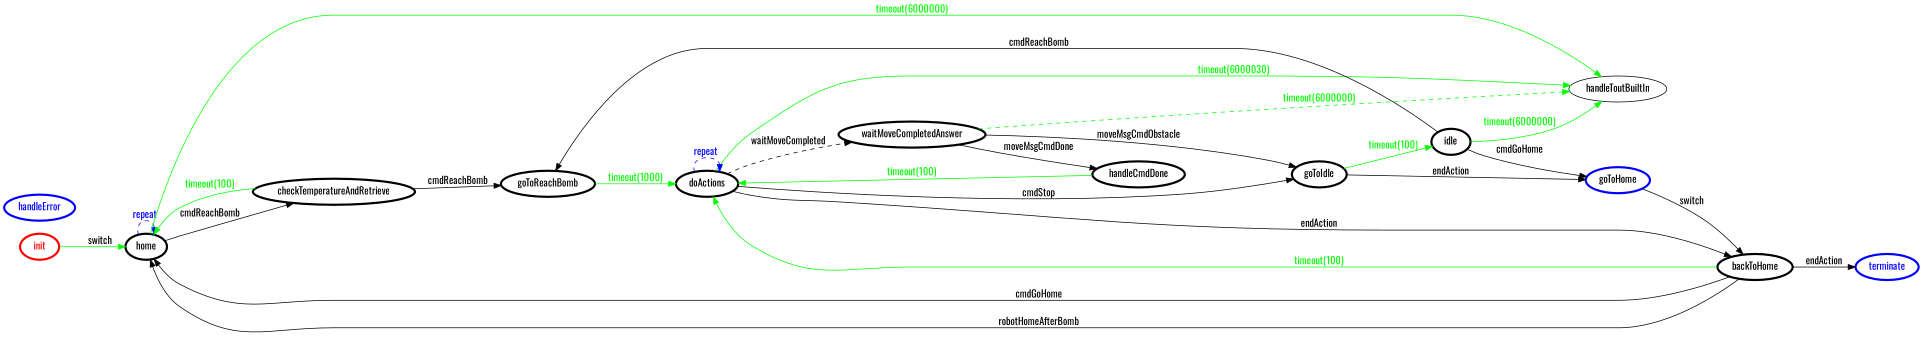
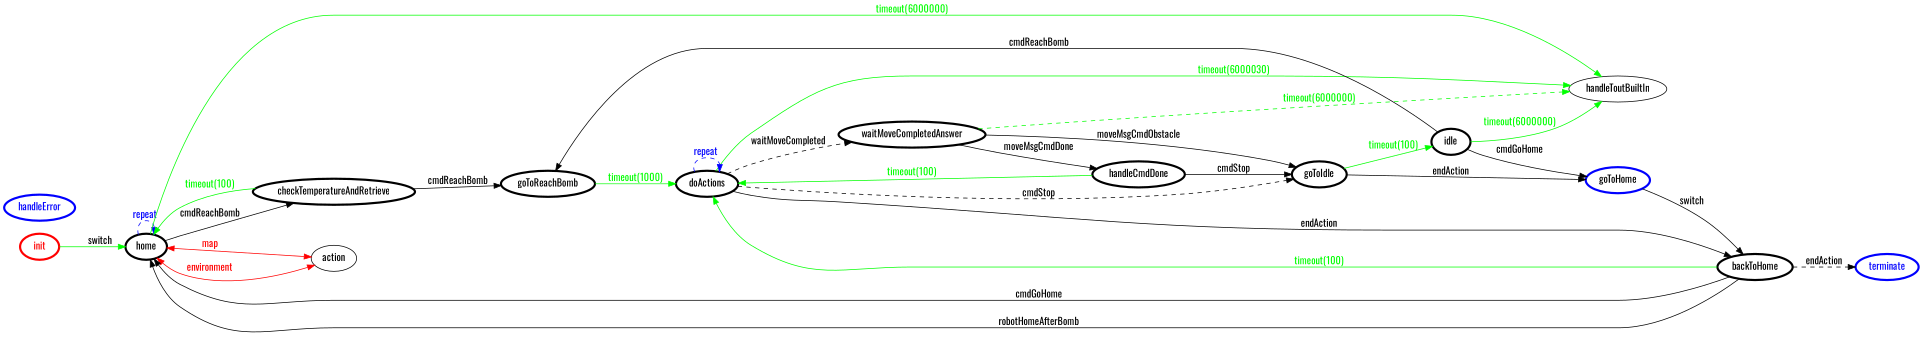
edge "handleCmdDone" -> "goToIdle": added, label "cmdStop"
edge "doActions" -> "goToIdle": style solid -> dashed
node "action": added
edge "backToHome" -> "terminate": style solid -> dashed
